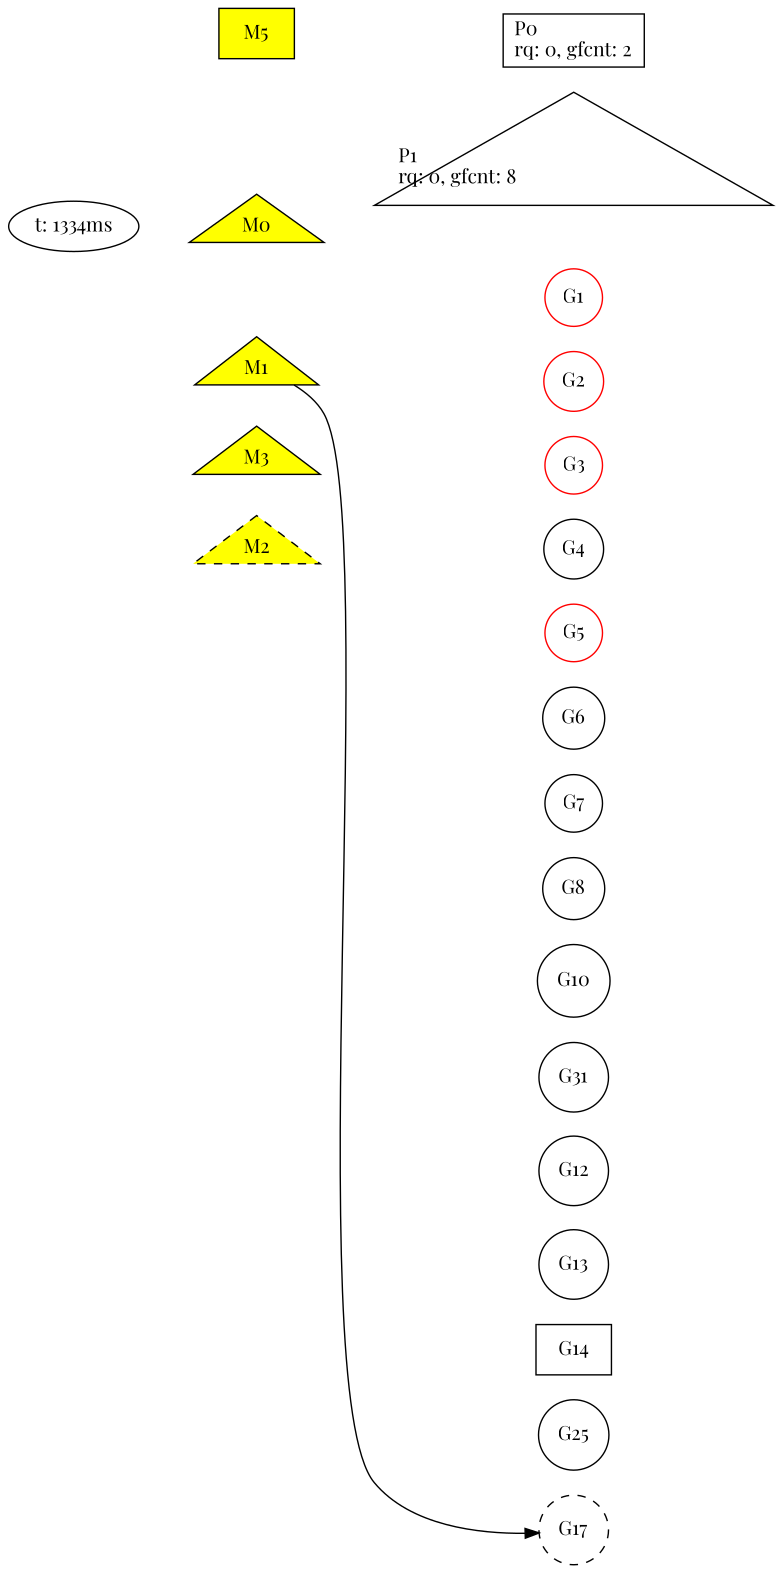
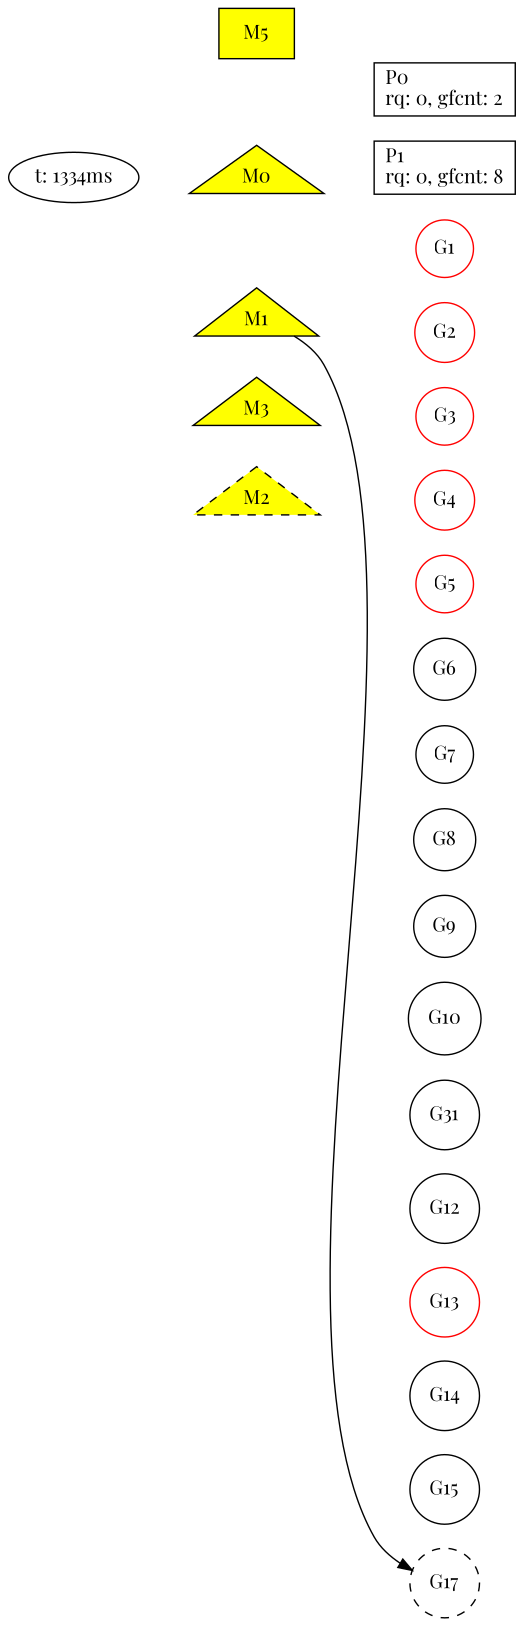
node "P1 rq: 0, gfcnt: 8": shape triangle -> box
node "G4": color black -> red
node "G9": added
node "G13": color black -> red
node "G14": shape box -> circle
node "G25": label "G25" -> "G15"
